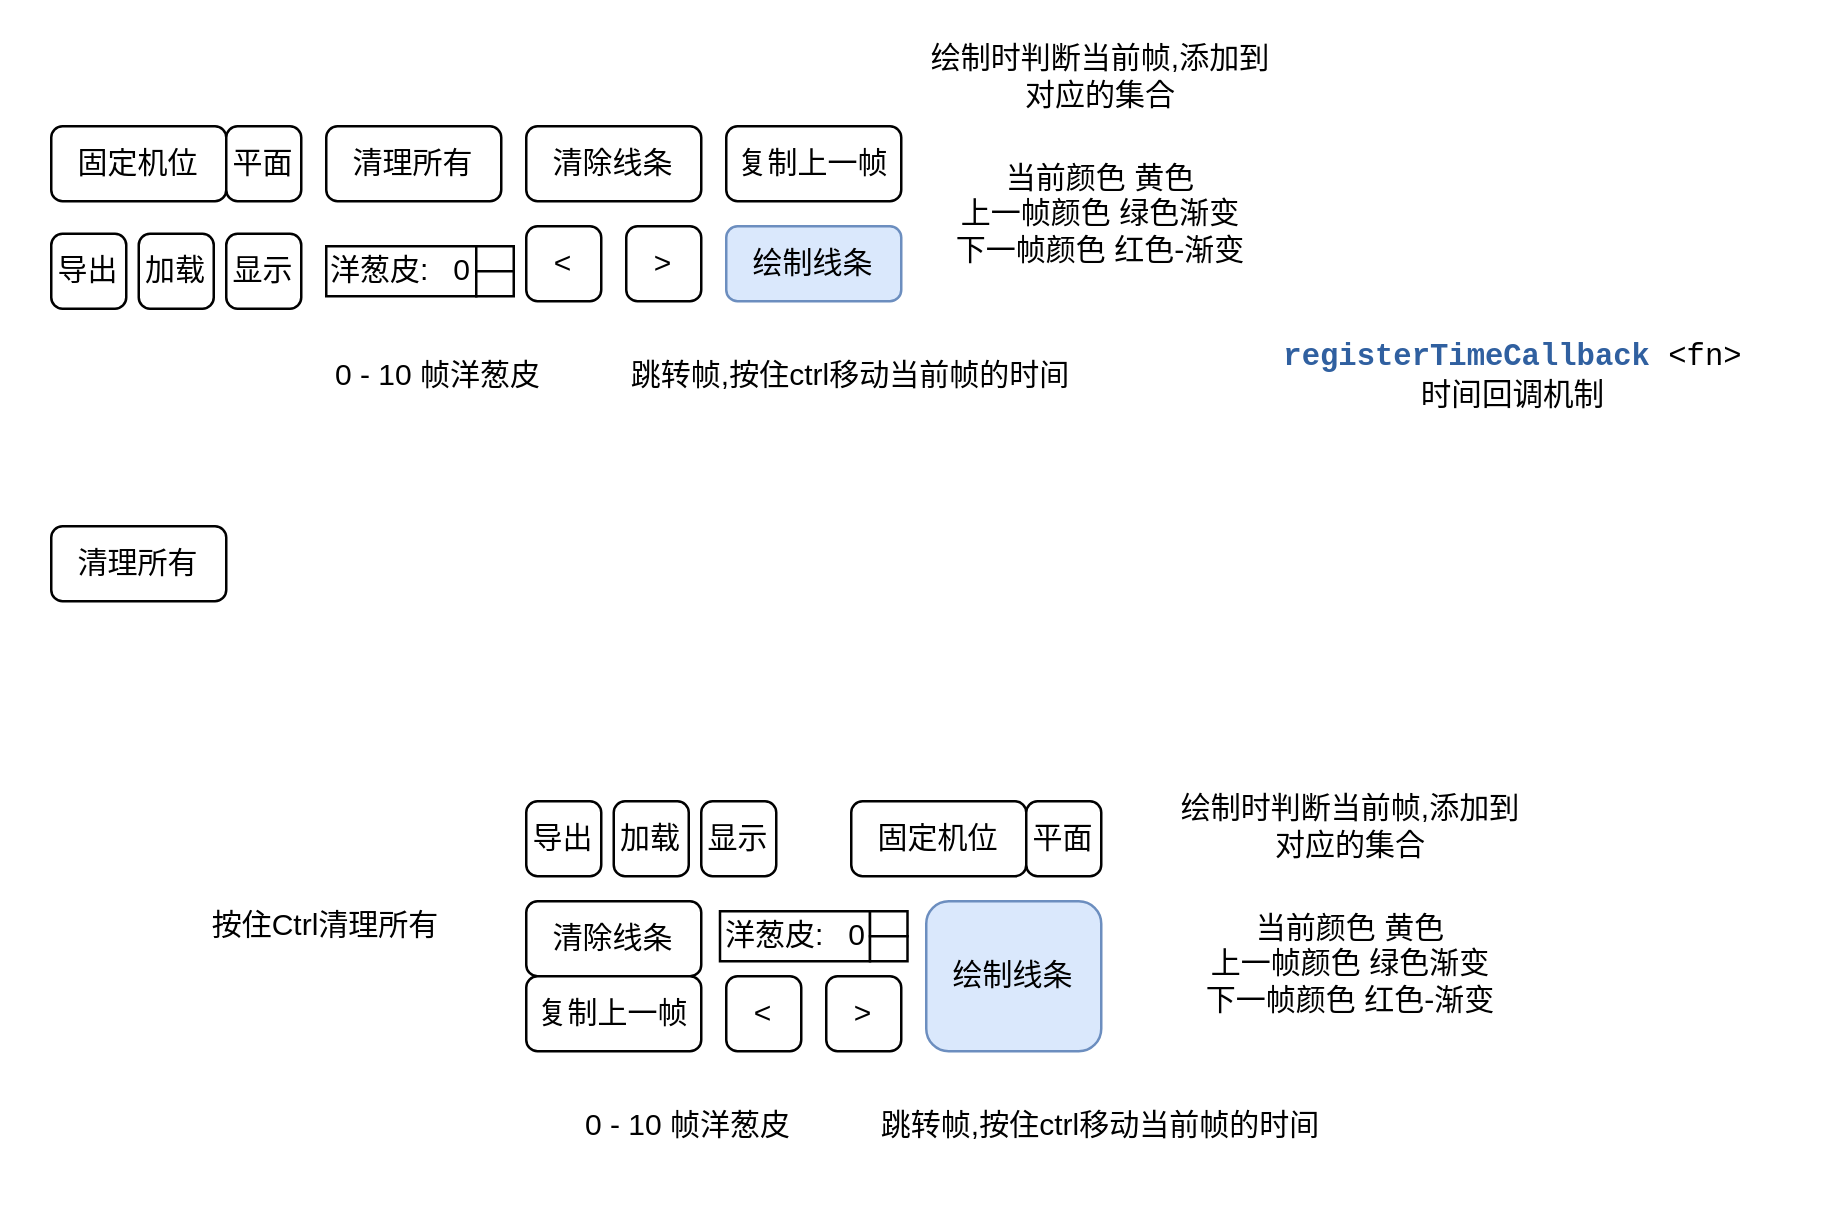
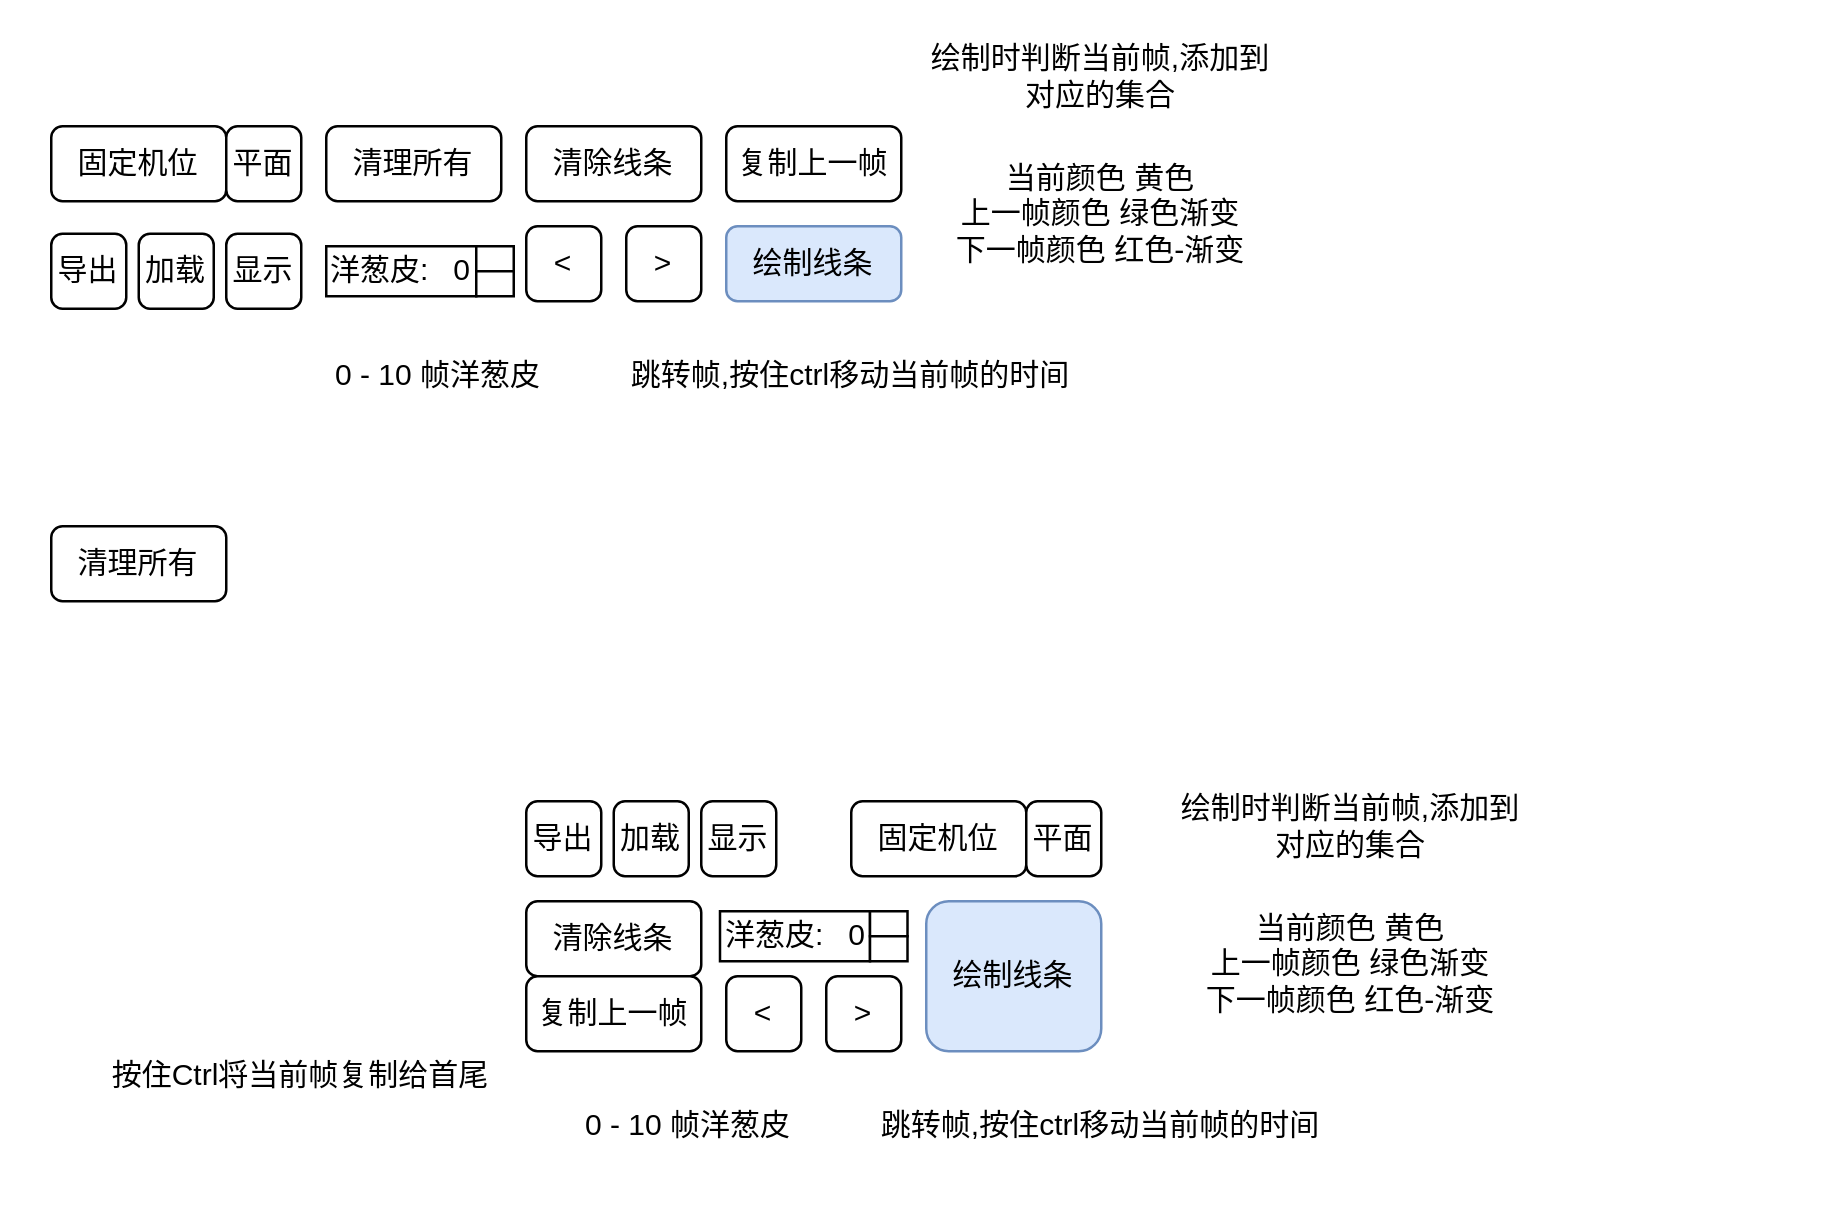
node "registerTimeCallback <fn> 时间回调机制": removed
node "按住Ctrl清理所有": removed
node "按住Ctrl将当前帧复制给首尾": added
